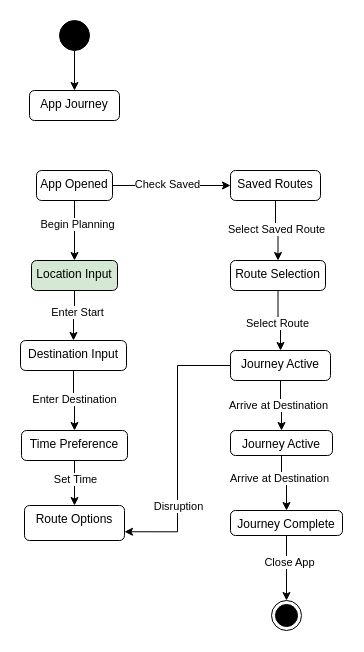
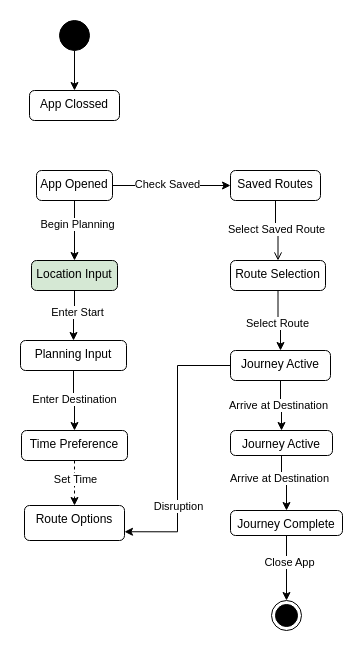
node "App Journey": label "App Journey" -> "App Clossed"
edge "Saved Routes" -> "Route Selection": arrowhead classic -> open
node "Destination Input": label "Destination Input" -> "Planning Input"
edge "Time Preference" -> "Route Options": style solid -> dashed
